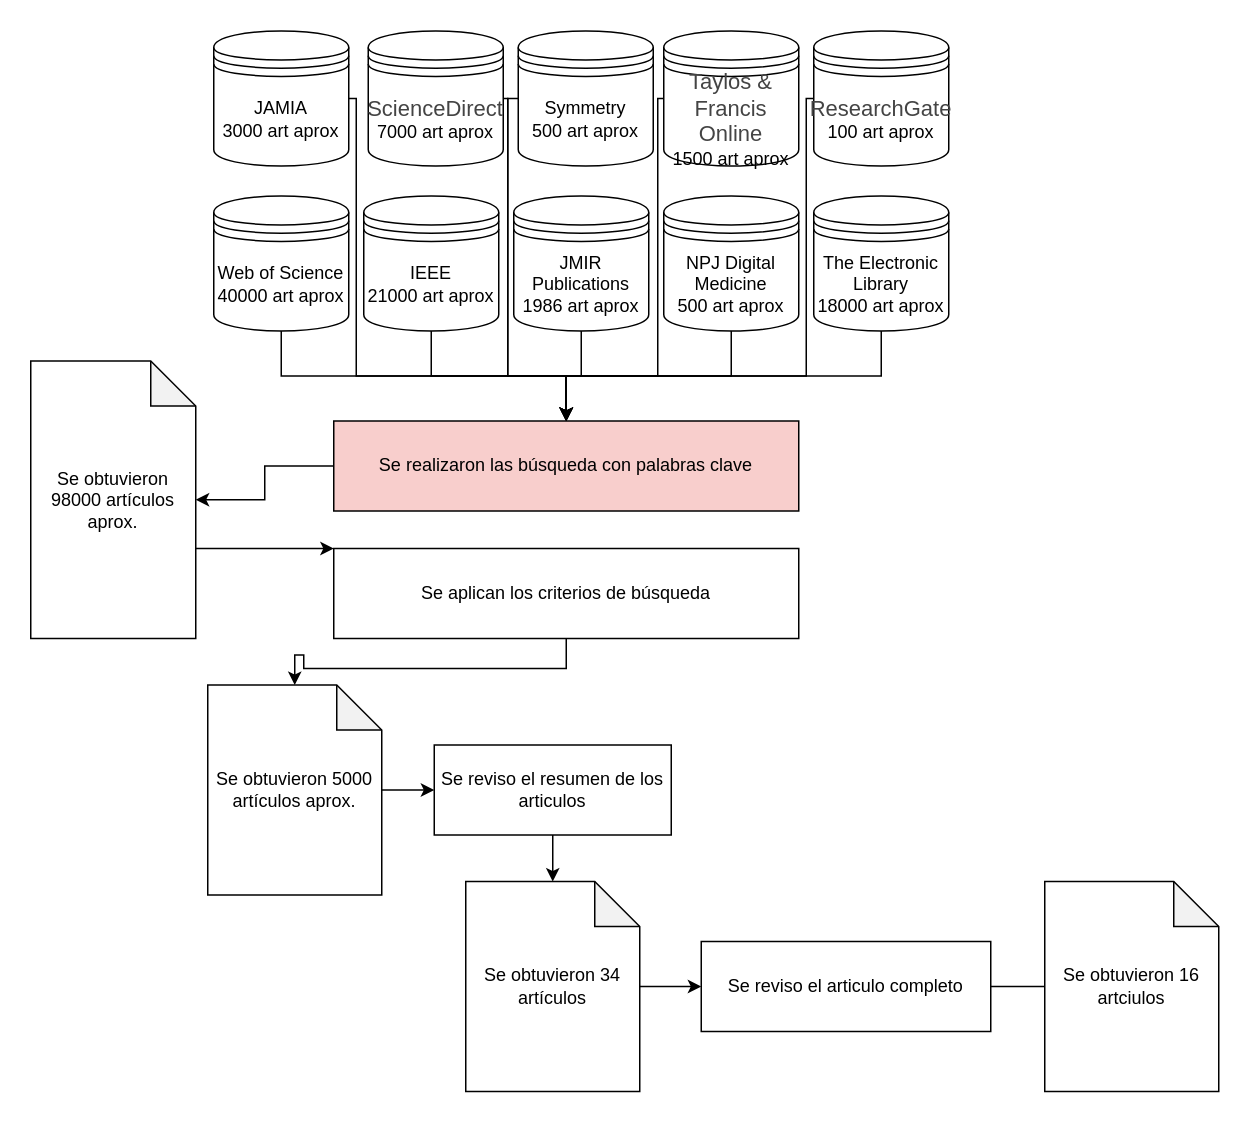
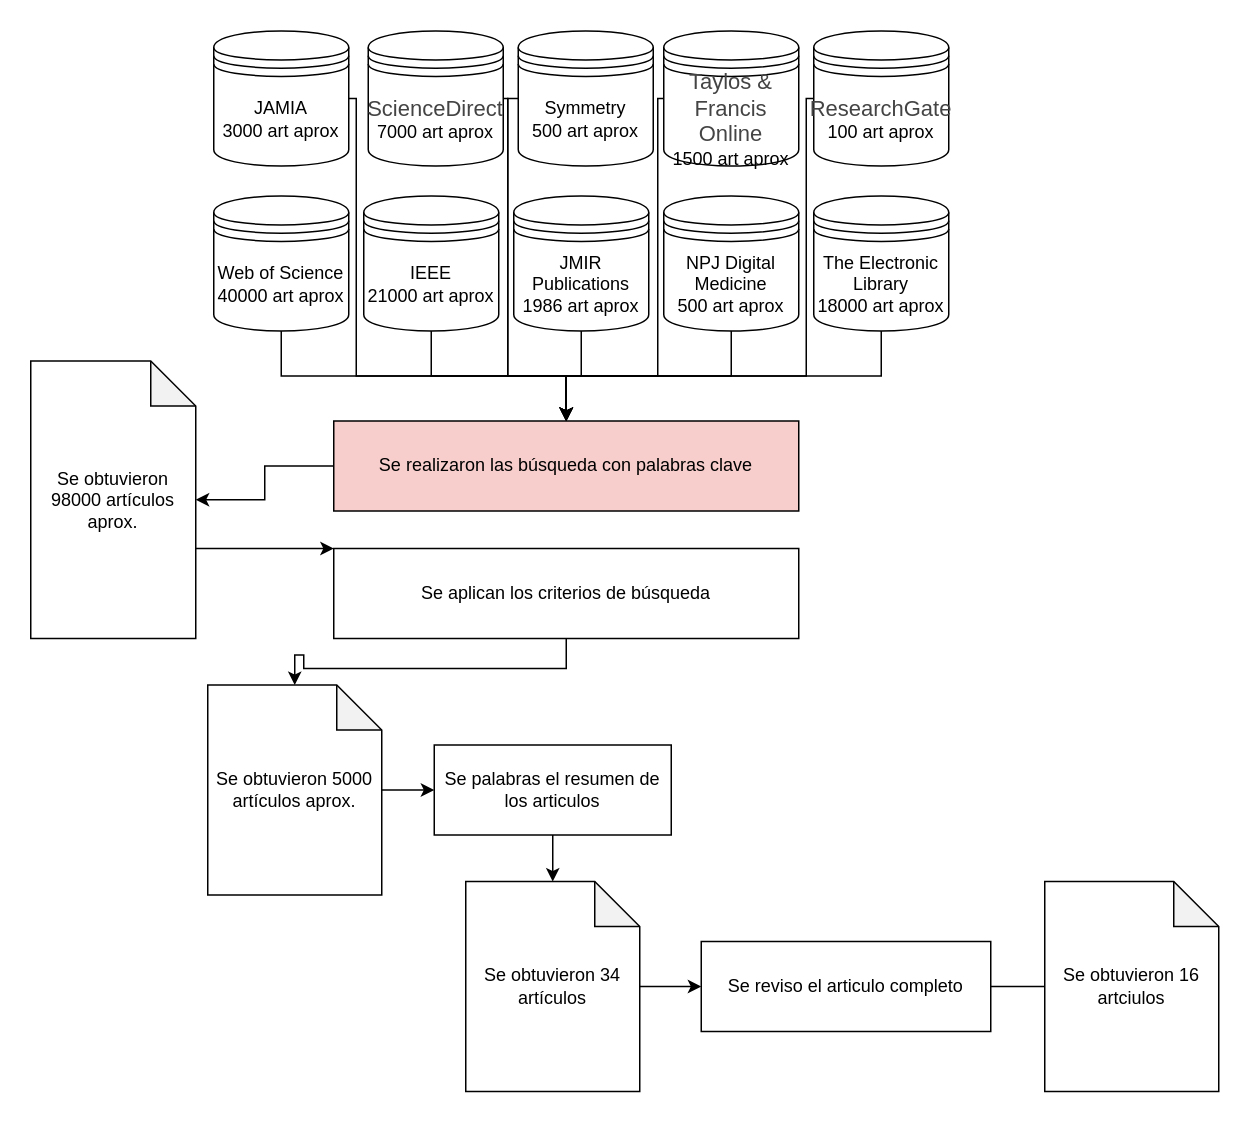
node "Se reviso el resumen de los articulos": label "Se reviso el resumen de los articulos" -> "Se palabras el resumen de los articulos"
